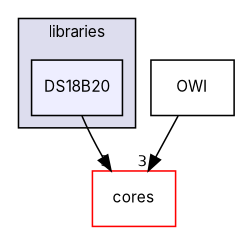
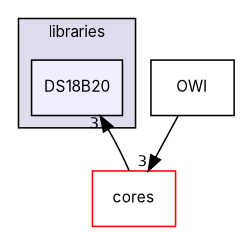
edge "DS18B20" -> "cores": reversed
